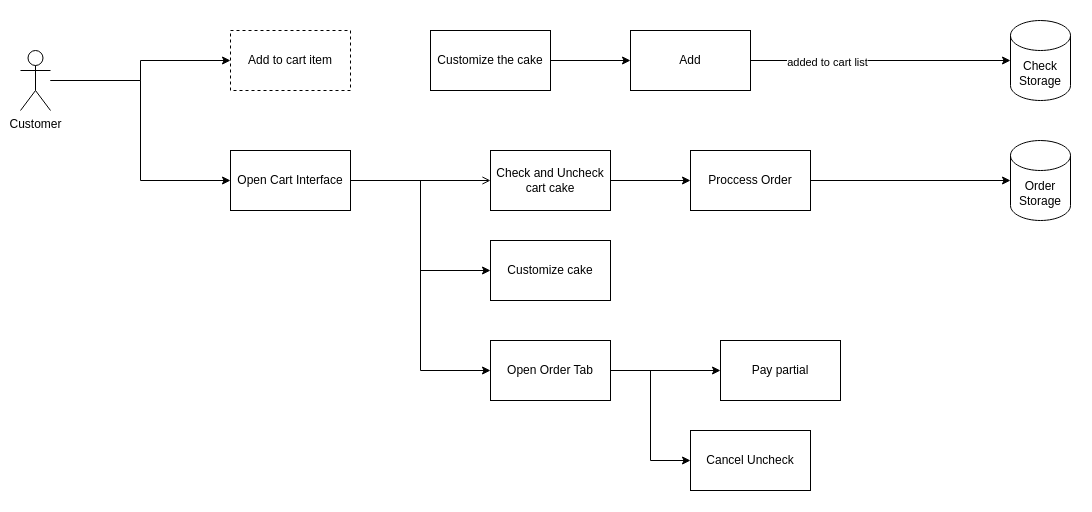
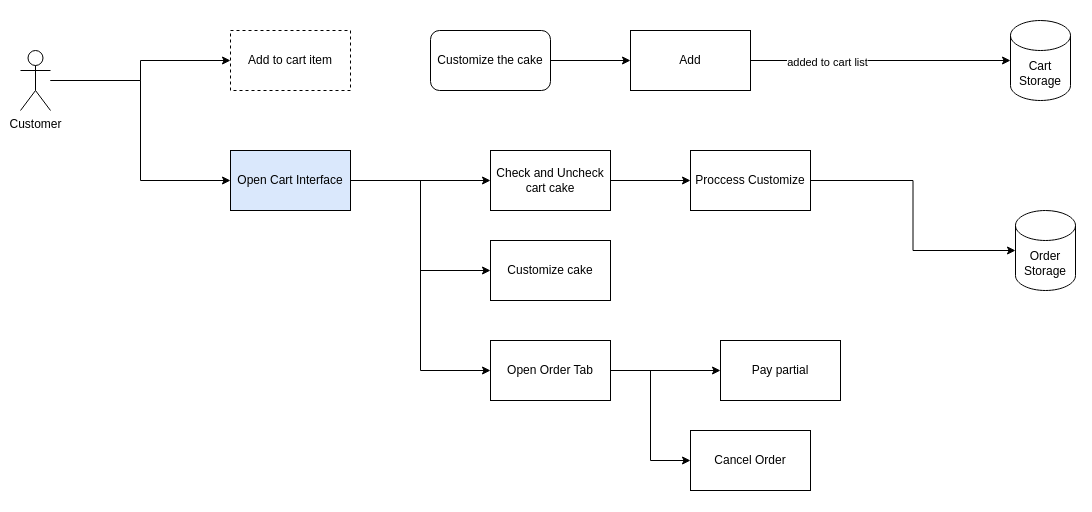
node "Customize the cake": shape rectangle -> rounded rectangle
node "Check Storage": label "Check Storage" -> "Cart Storage"
node "Open Cart Interface": fillcolor #ffffff -> #dae8fc
edge "Open Cart Interface" -> "Check and Uncheck cart cake": arrowhead open -> classic
node "Proccess Order": label "Proccess Order" -> "Proccess Customize"
node "Order Storage": moved (1041, 181) -> (1046, 251)
node "Cancel Uncheck": label "Cancel Uncheck" -> "Cancel Order"
